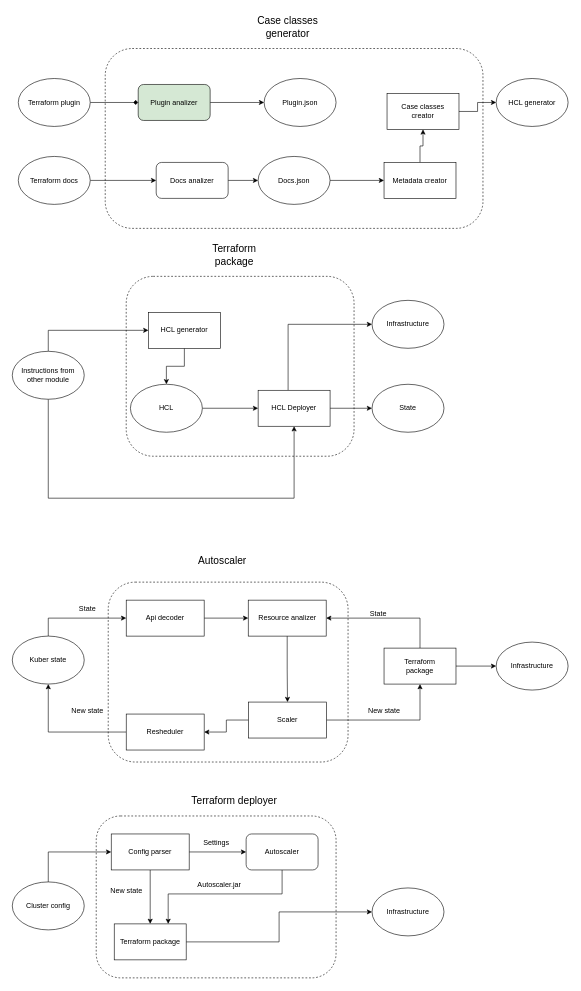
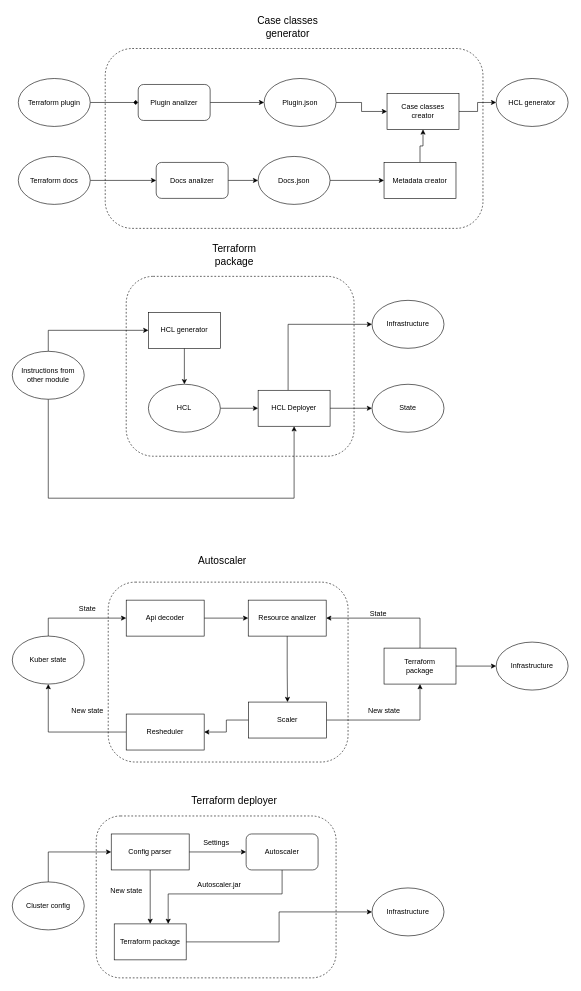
node "Plugin analizer": fillcolor #d5e8d4 -> #ffffff
edge "Plugin.json" -> "Case classes creator": added
node "HCL": moved (167, 408) -> (185, 408)
